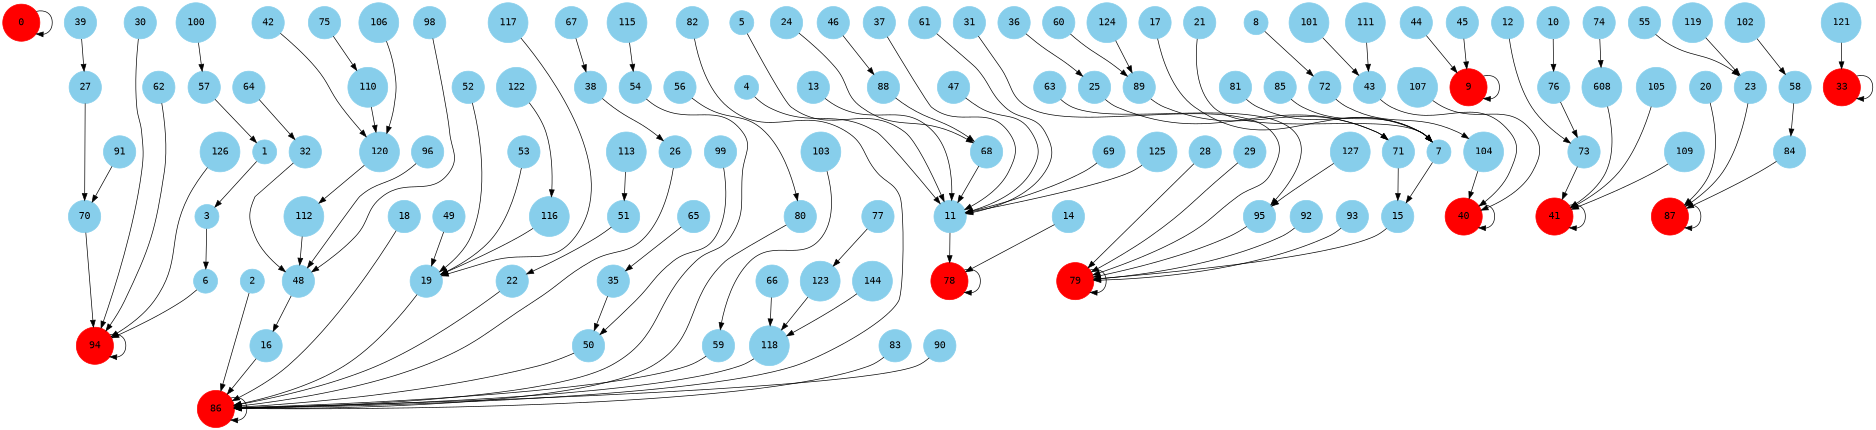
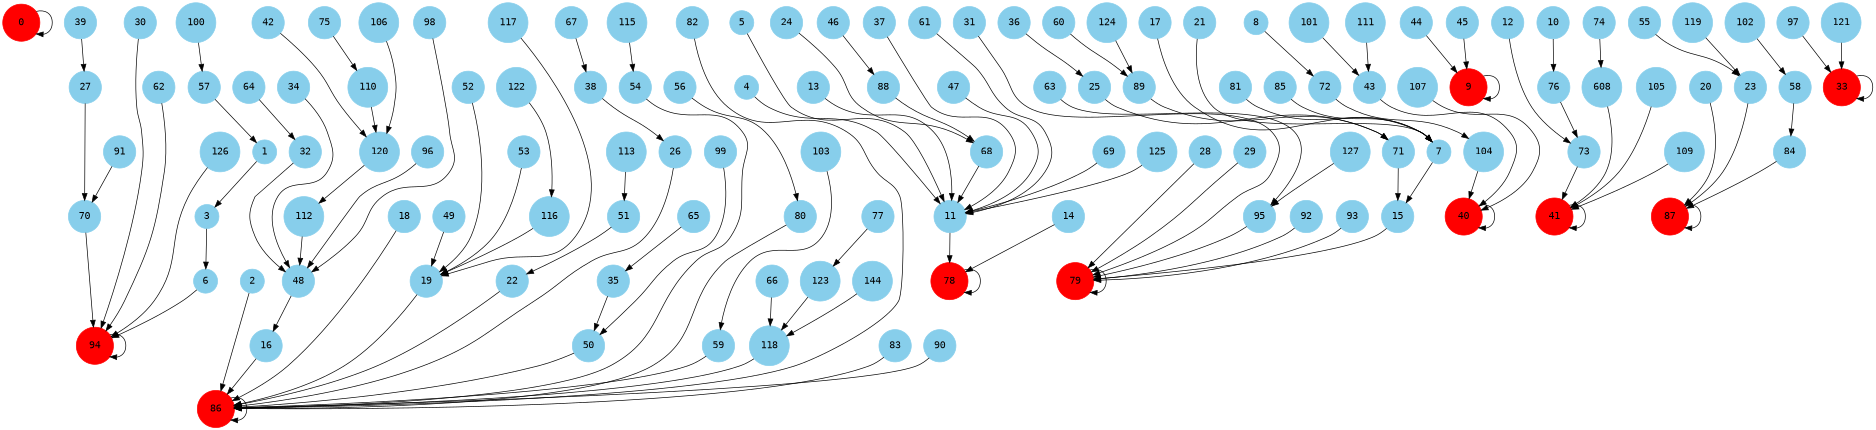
node "97": added
node "34": added
